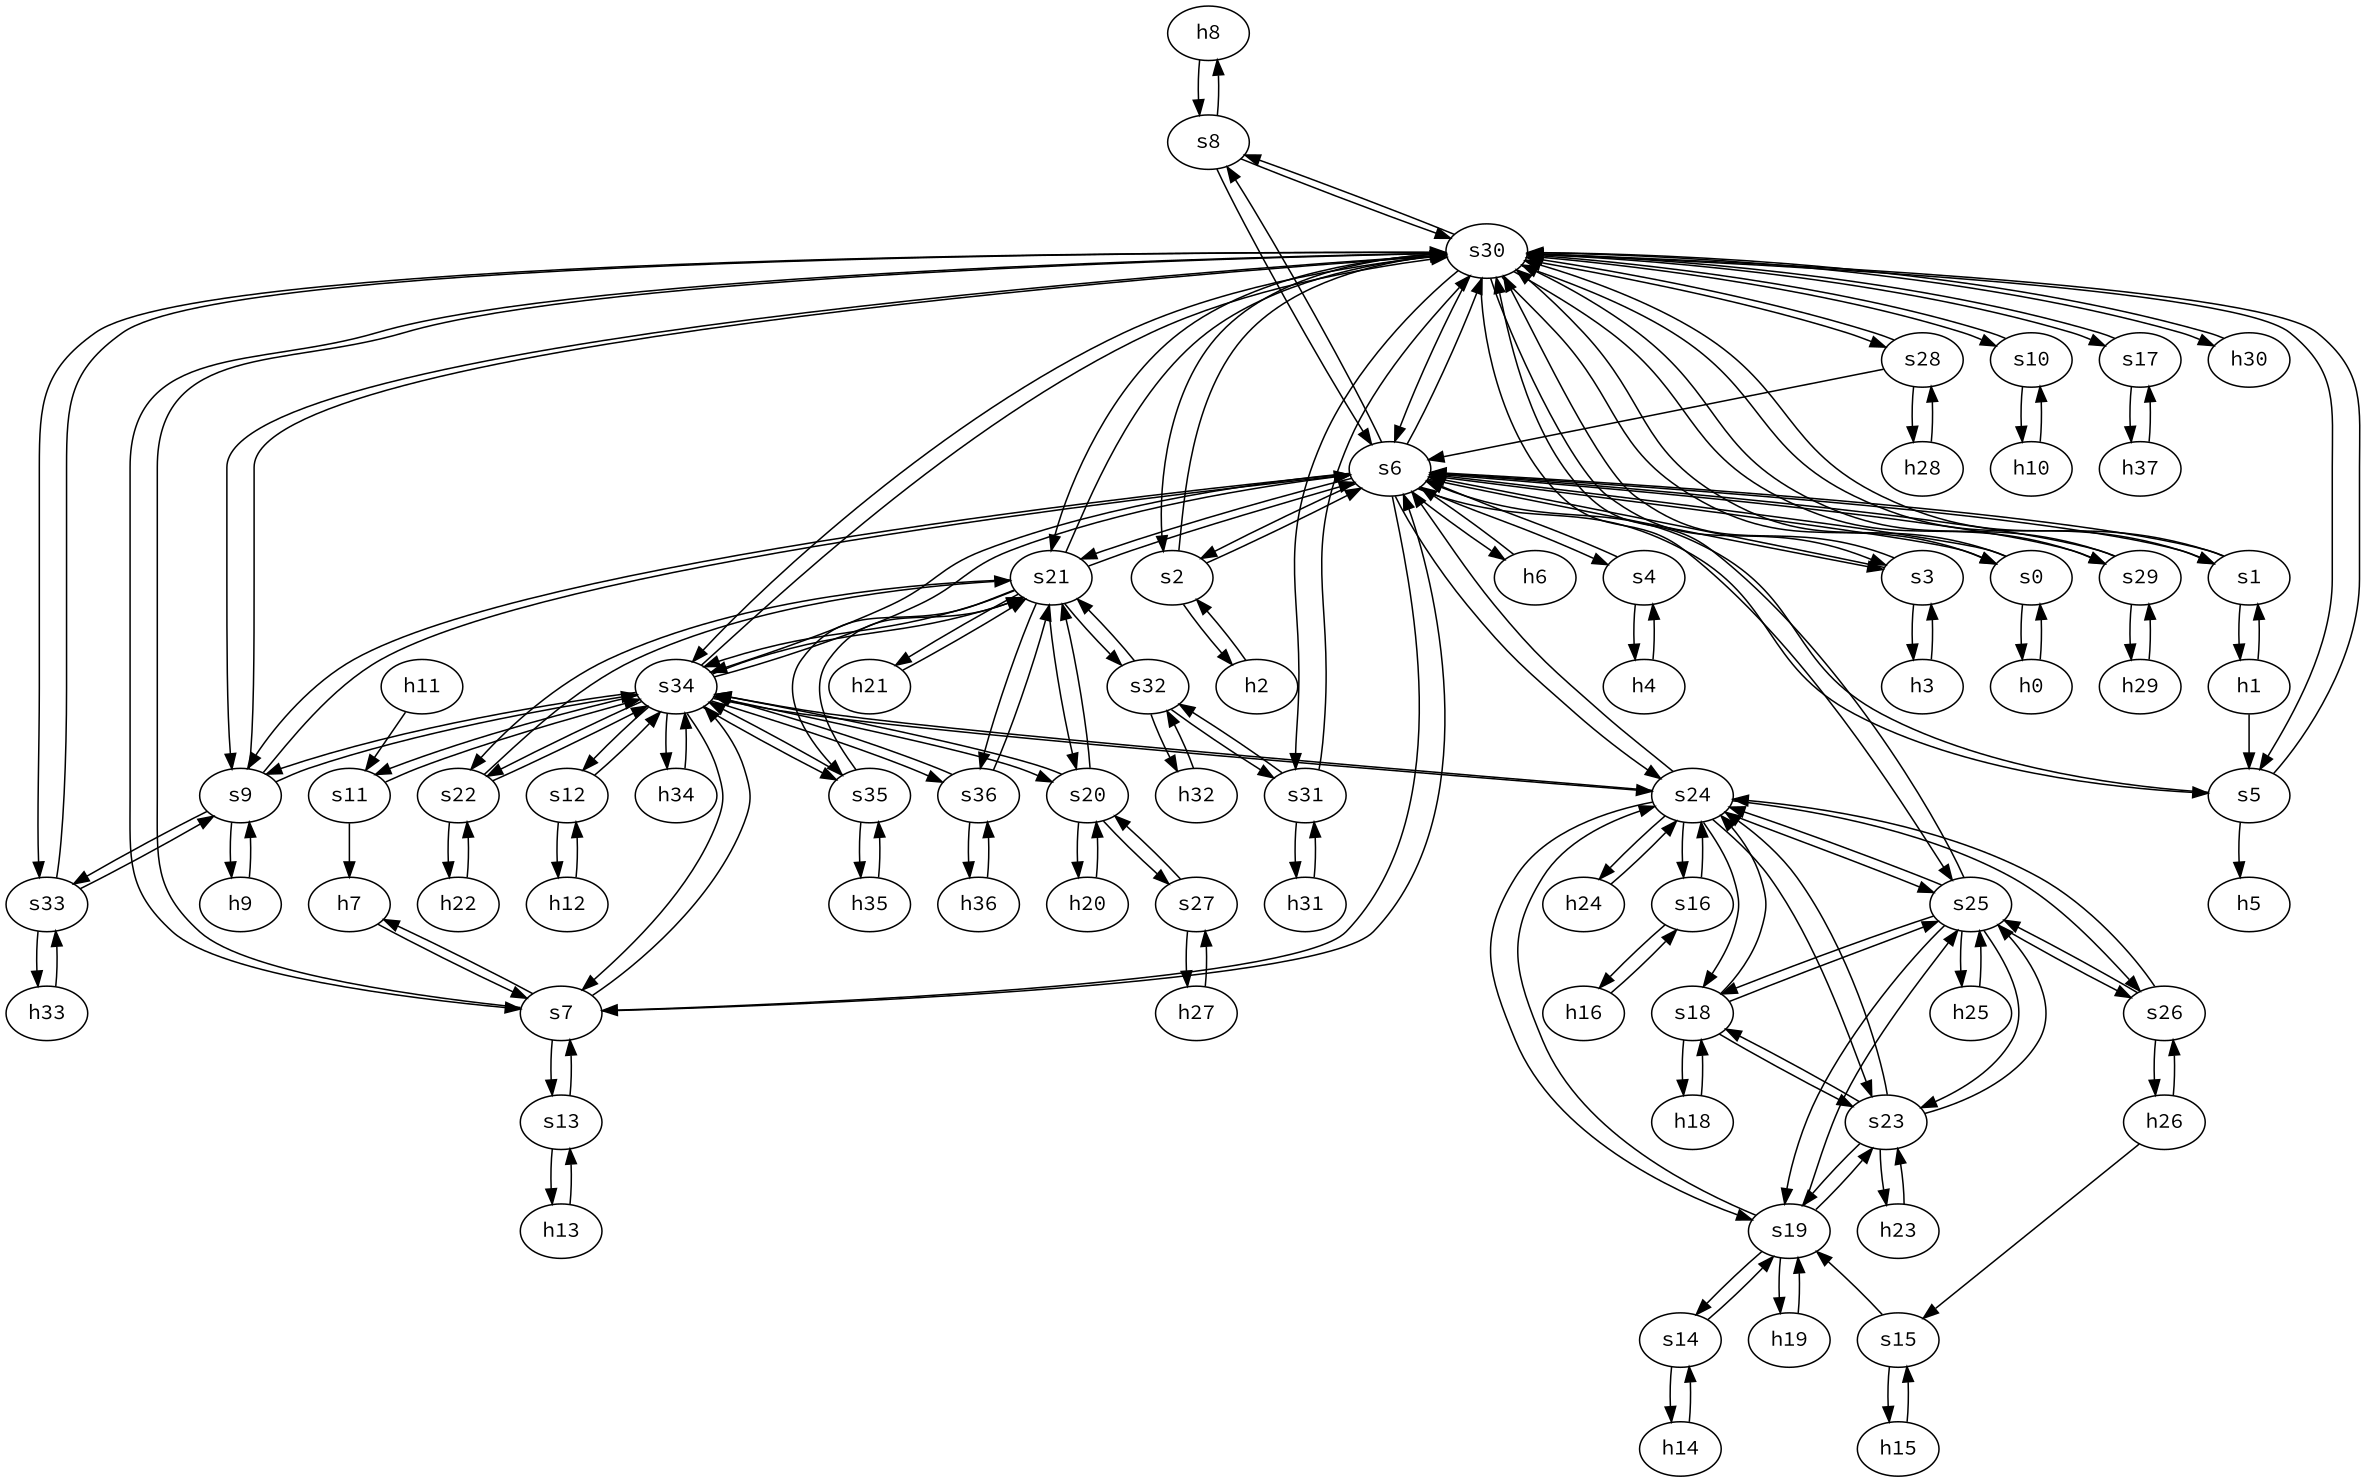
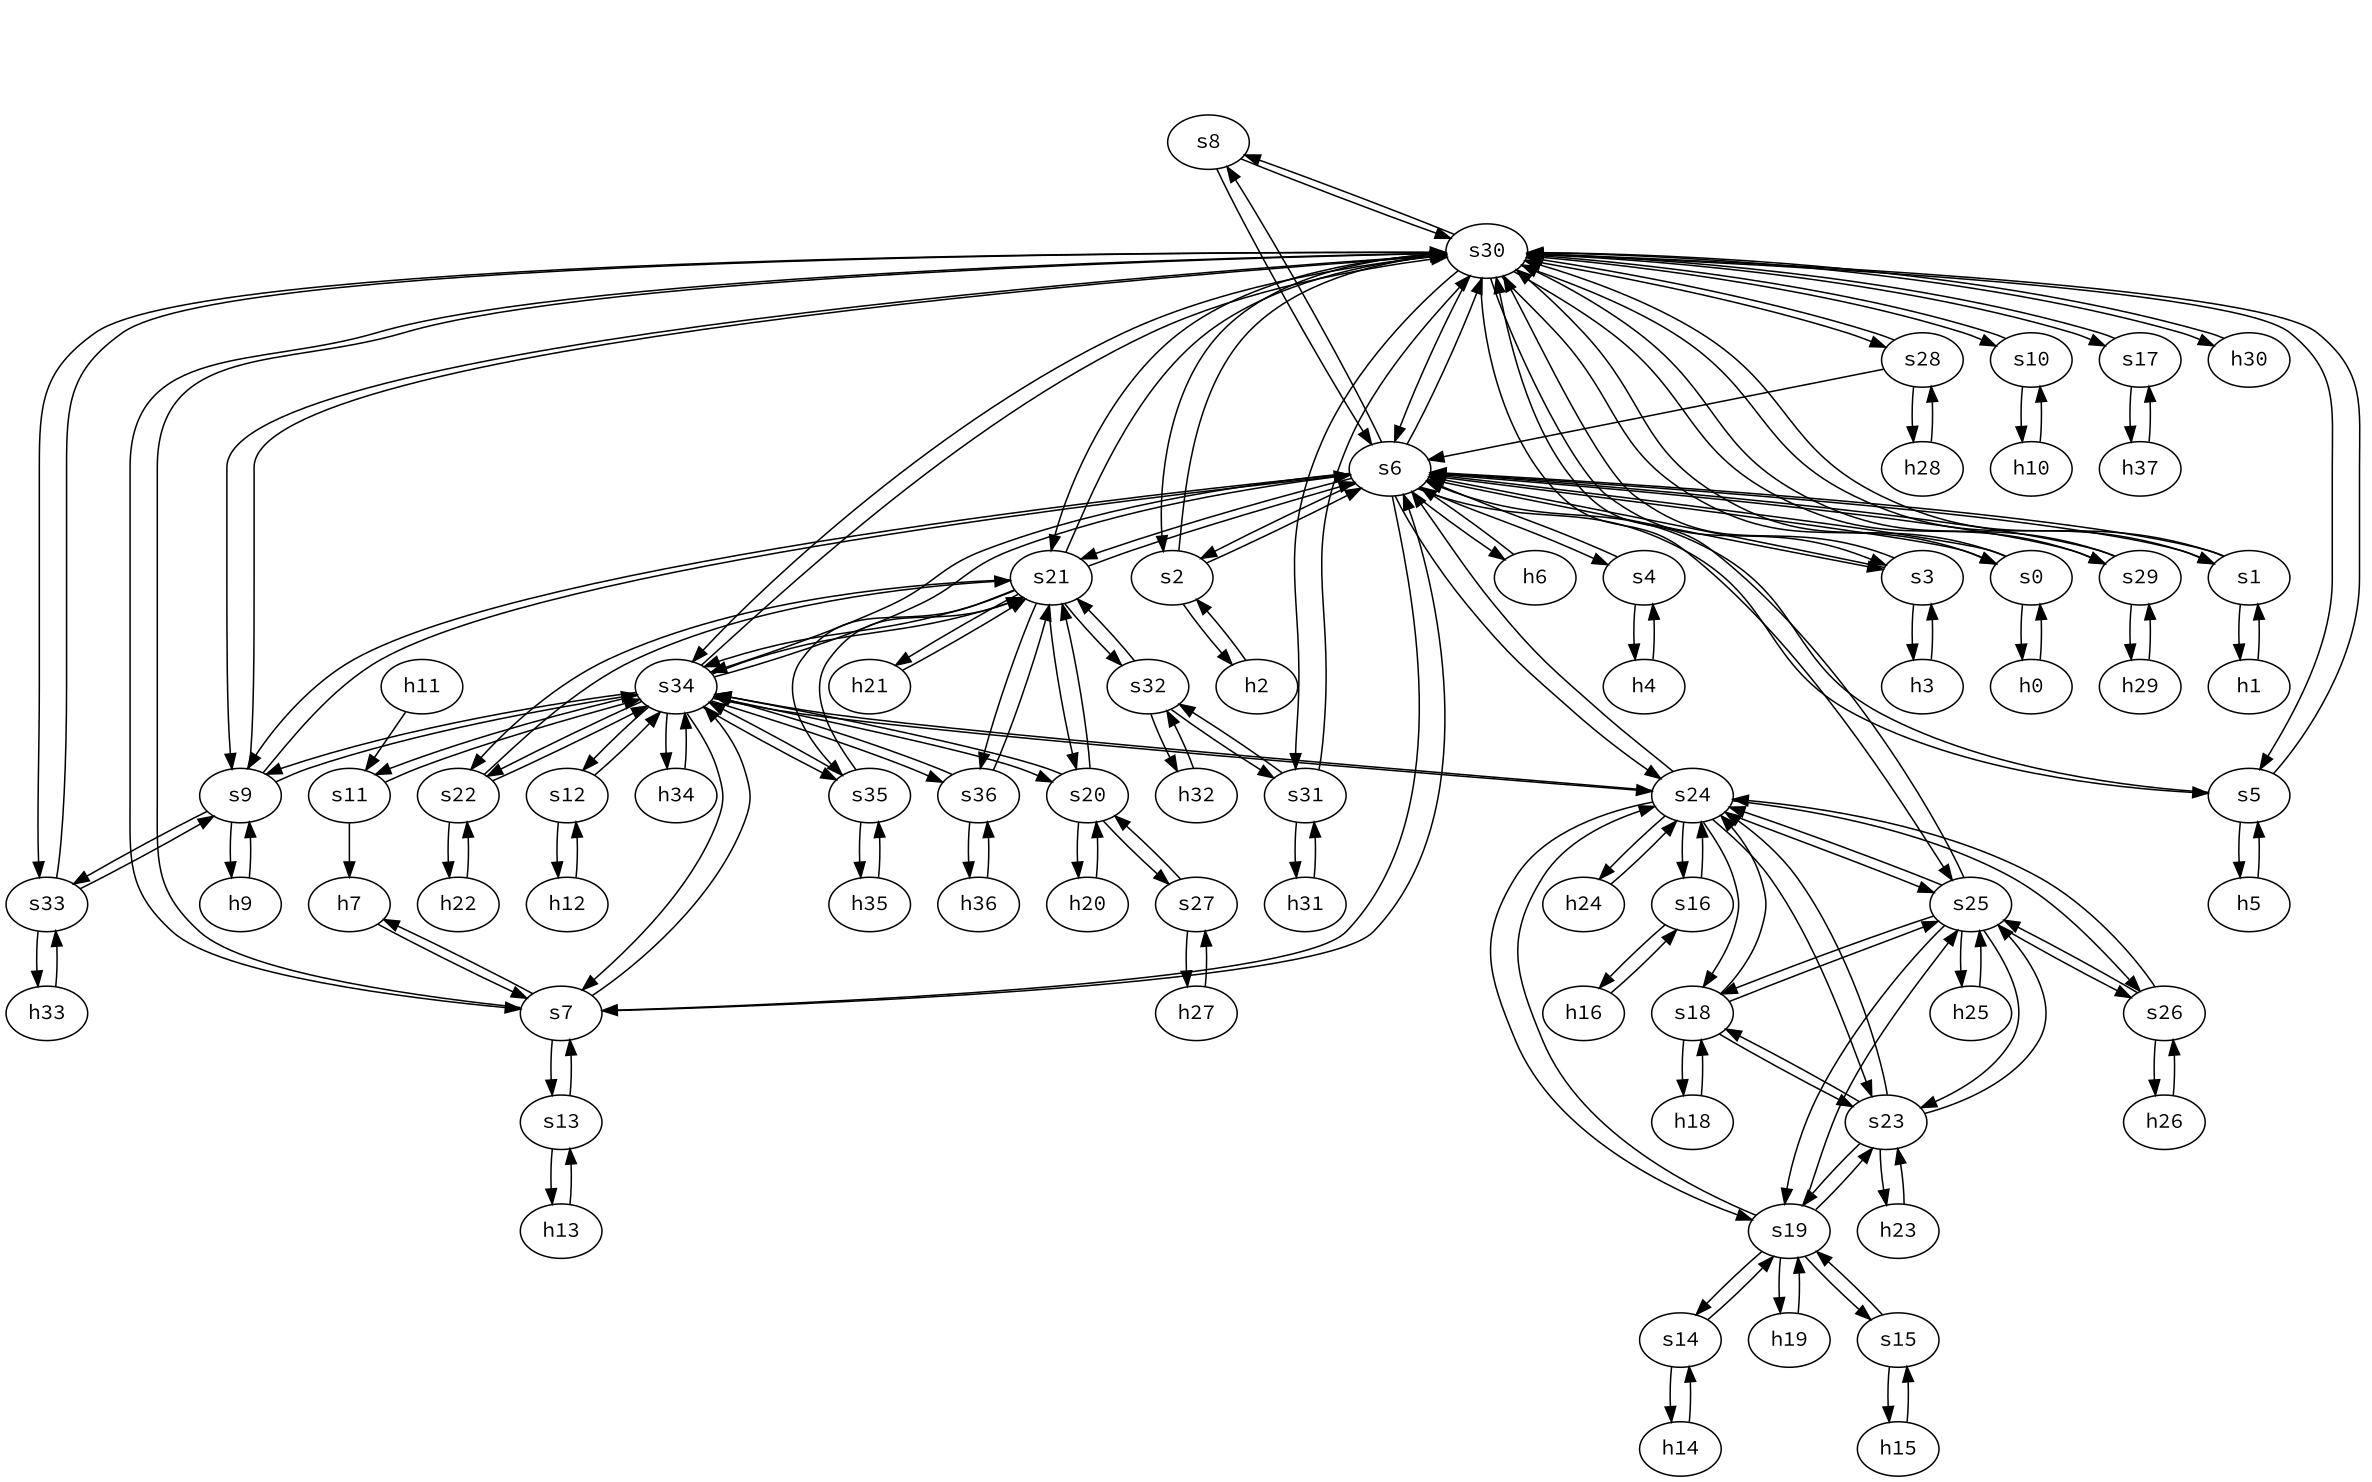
node "h8": removed
edge "h1" -> "s5": now "h5" -> "s5"
edge "h26" -> "s15": now "s19" -> "s15"
